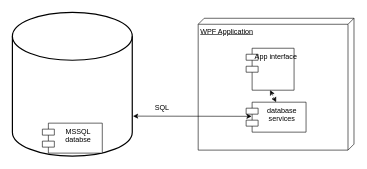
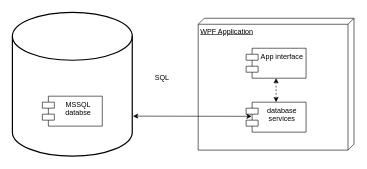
node "App interface": size 48x42 -> 60x30
node "SQL": moved (162, 108) -> (162, 78)
node "MSSQL databse": moved (72, 138) -> (72, 111)
